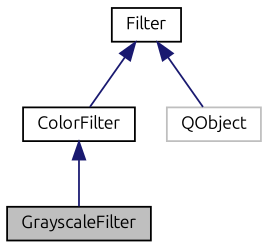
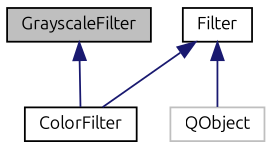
edge "GrayscaleFilter" -> "ColorFilter": reversed
